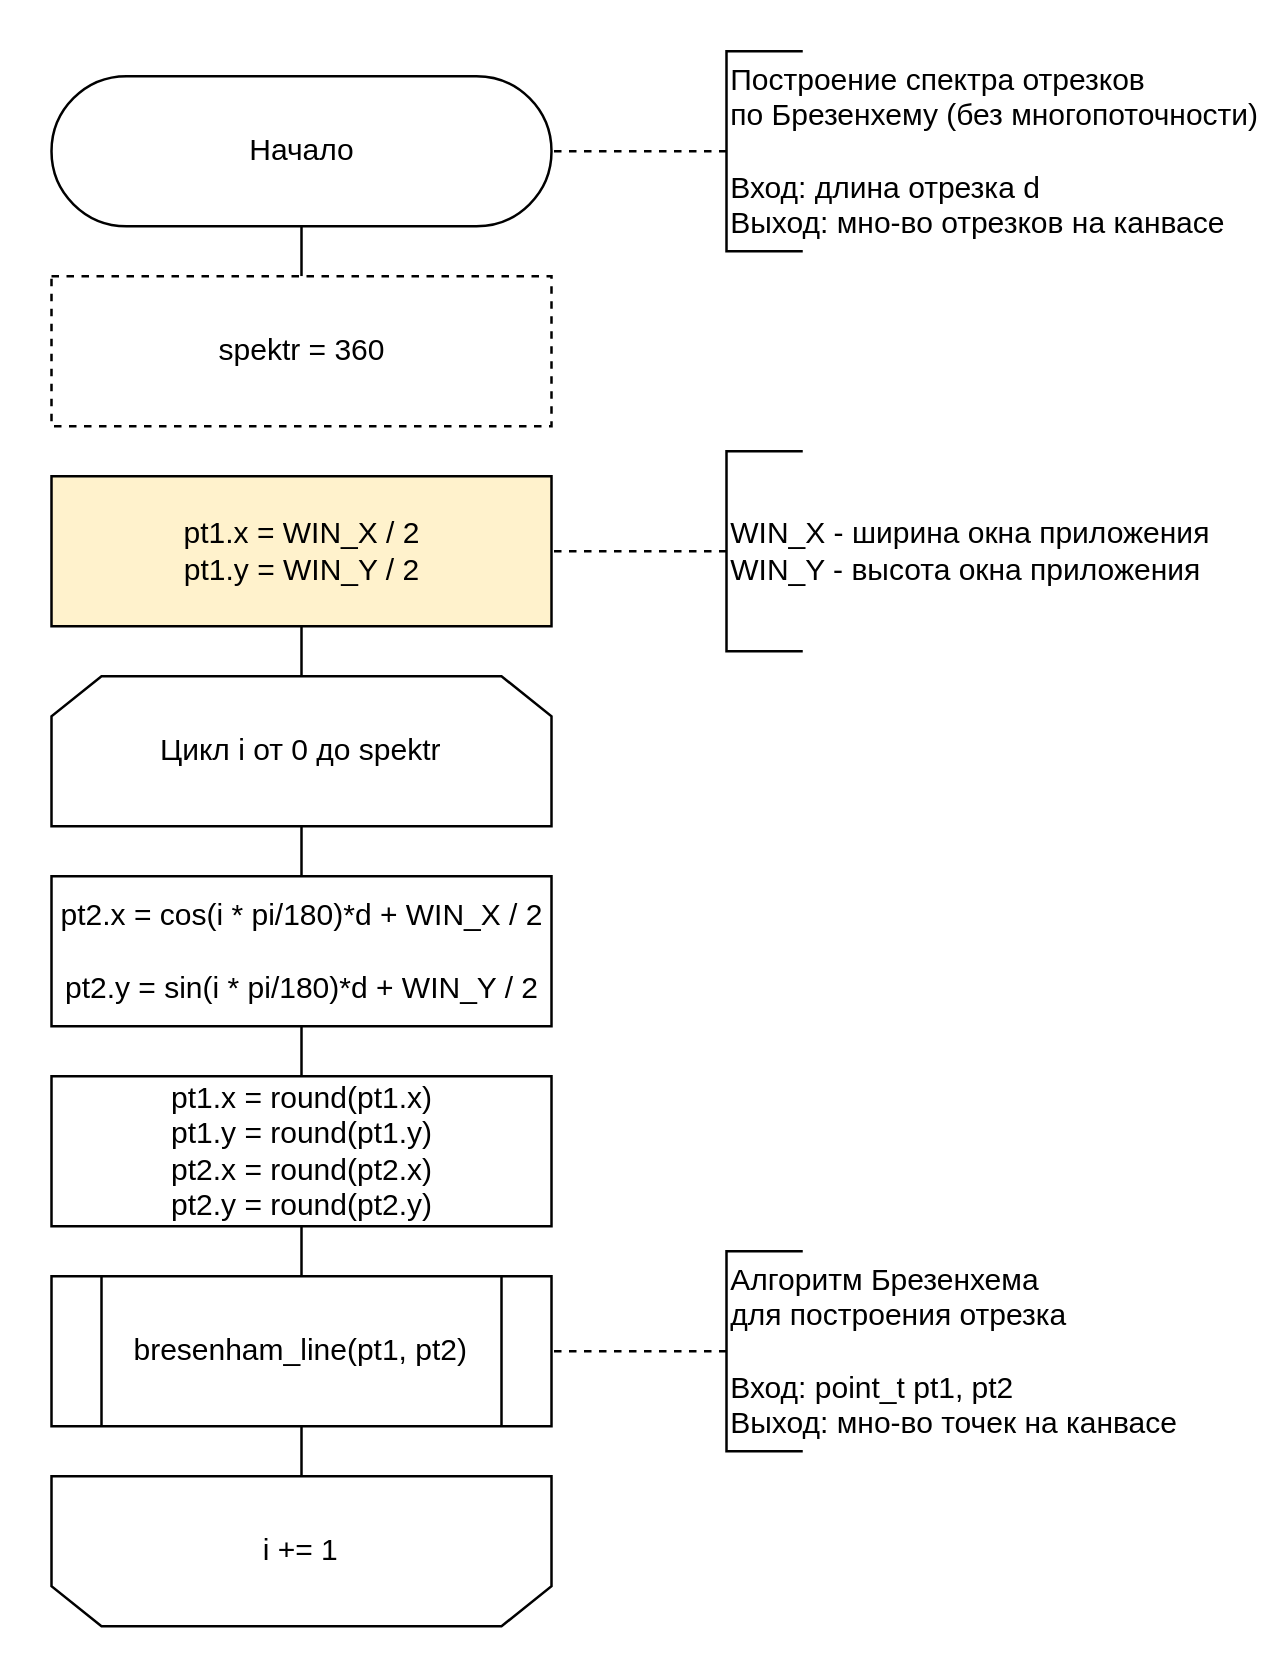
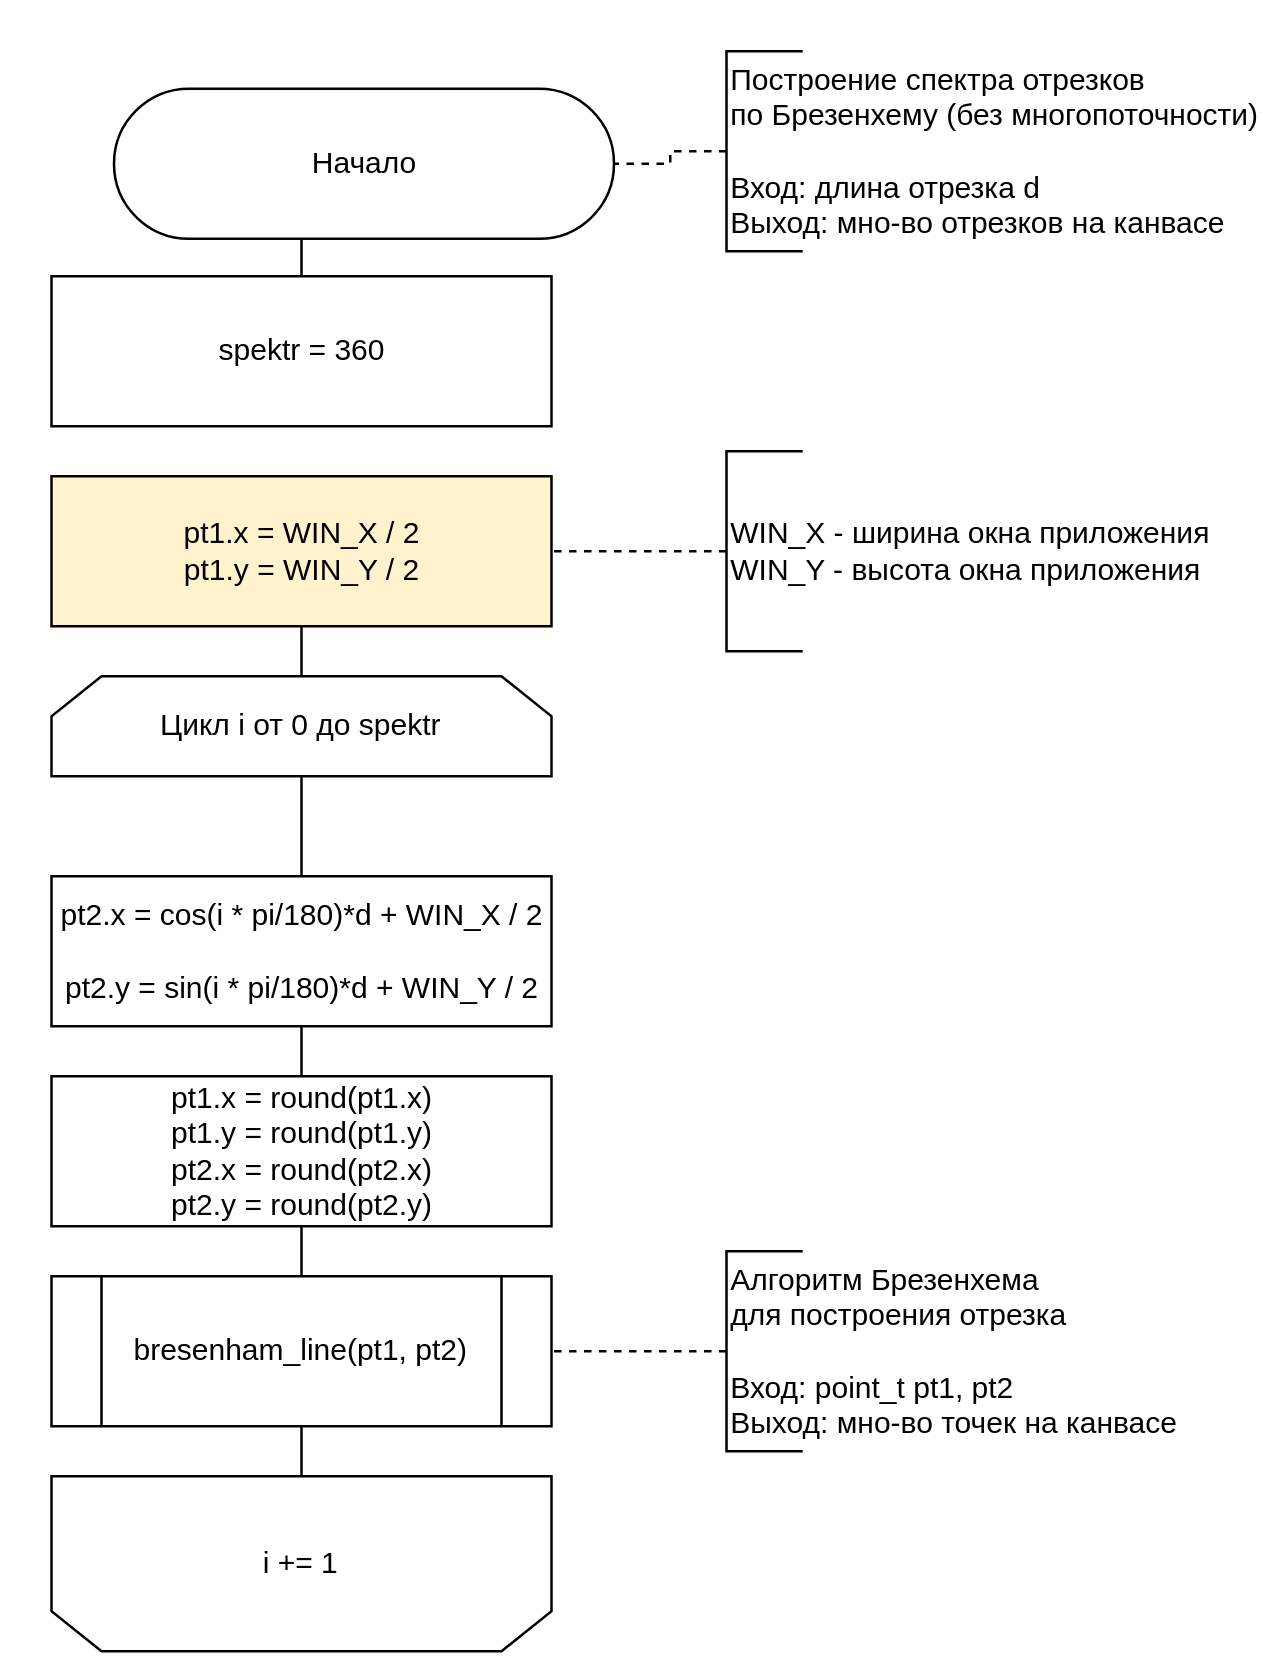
node "Начало": moved (301, 151) -> (364, 164)
node "spektr = 360": style dashed -> solid
node "Цикл i от 0 до spektr": size 500x150 -> 500x100
node "i += 1": size 500x150 -> 500x175
